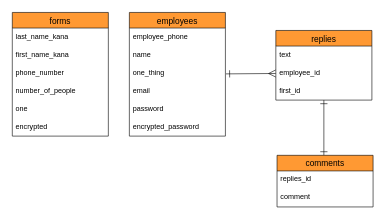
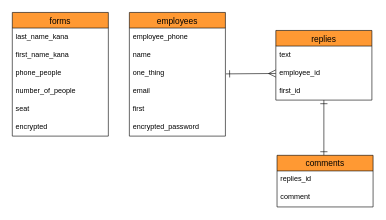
node "phone_number": label "phone_number" -> "phone_people"
node "one": label "one" -> "seat"
node "password": label "password" -> "first"
